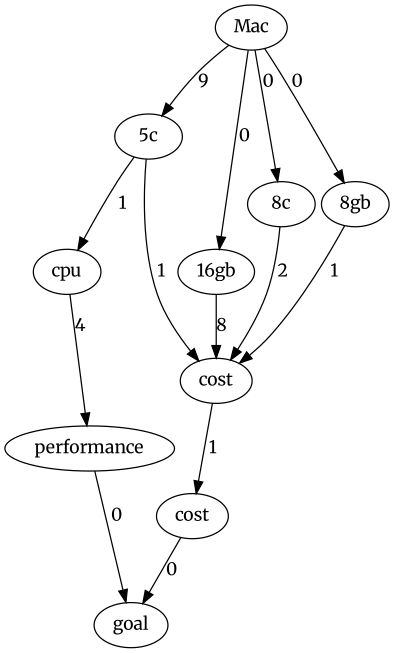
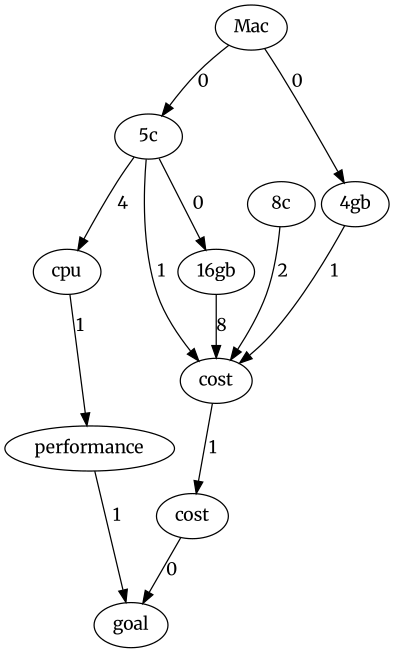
edge "Mac" -> "5c": label "9" -> "0"
edge "Mac" -> "8c": removed, label "0"
edge "Mac" -> "16gb": now "5c" -> "16gb"
edge "5c" -> "cpu": label "1" -> "4"
node "8gb": label "8gb" -> "4gb"
edge "cpu" -> "performance": label "4" -> "1"
edge "performance" -> "goal": label "0" -> "1"
